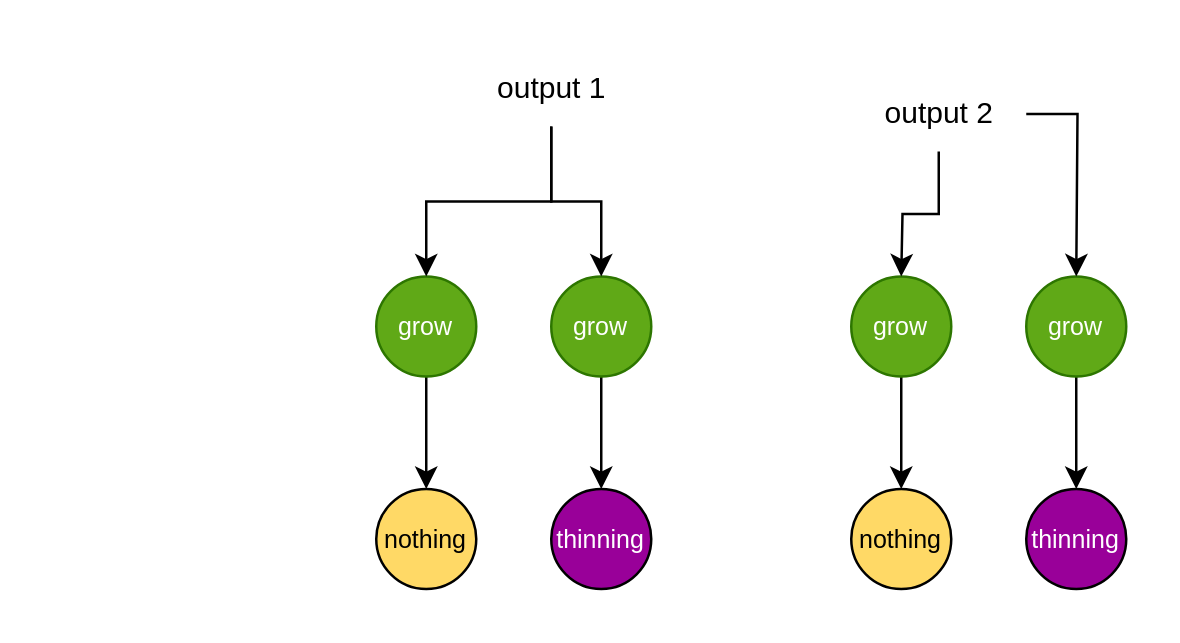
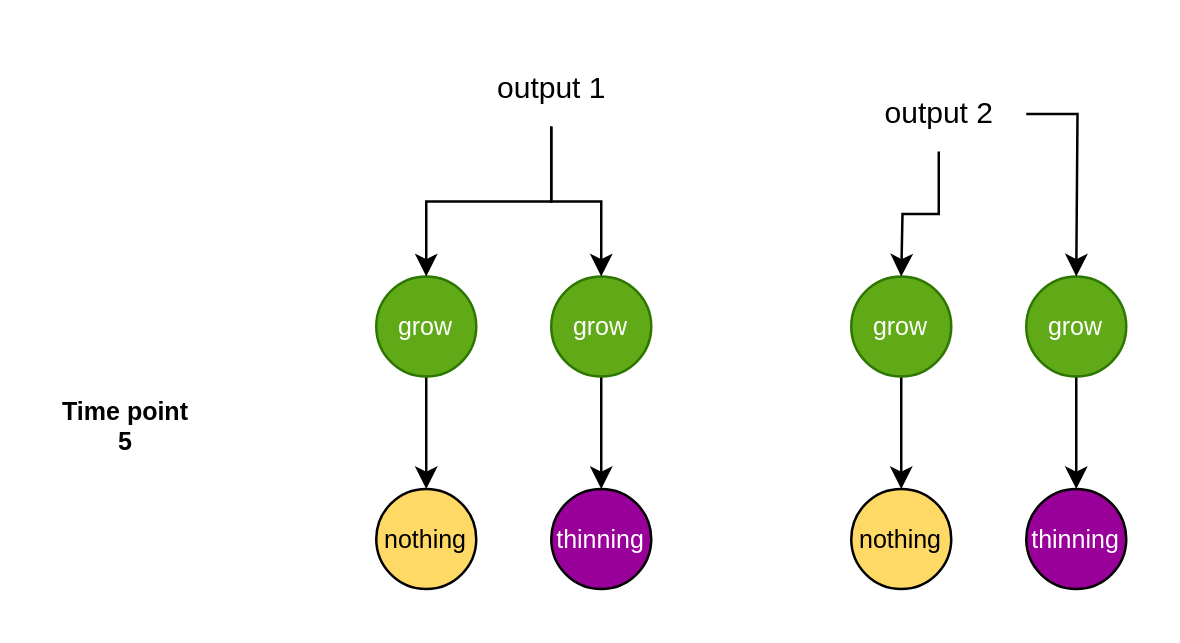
node "Time point 5": added
